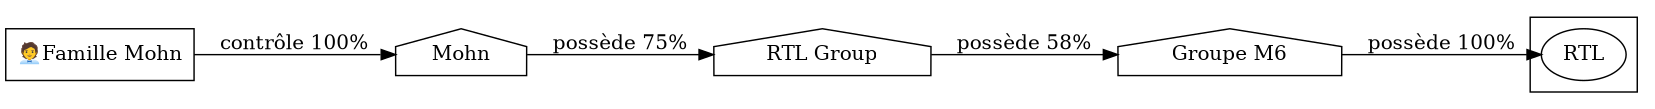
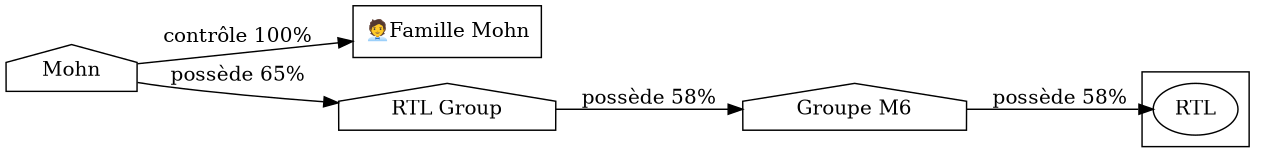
edge "Mohn" -> "RTL Group": label "possède 75%" -> "possède 65%"
edge "Groupe M6" -> "RTL": label "possède 100%" -> "possède 58%"
edge "🧑‍💼Famille Mohn" -> "Mohn": reversed
